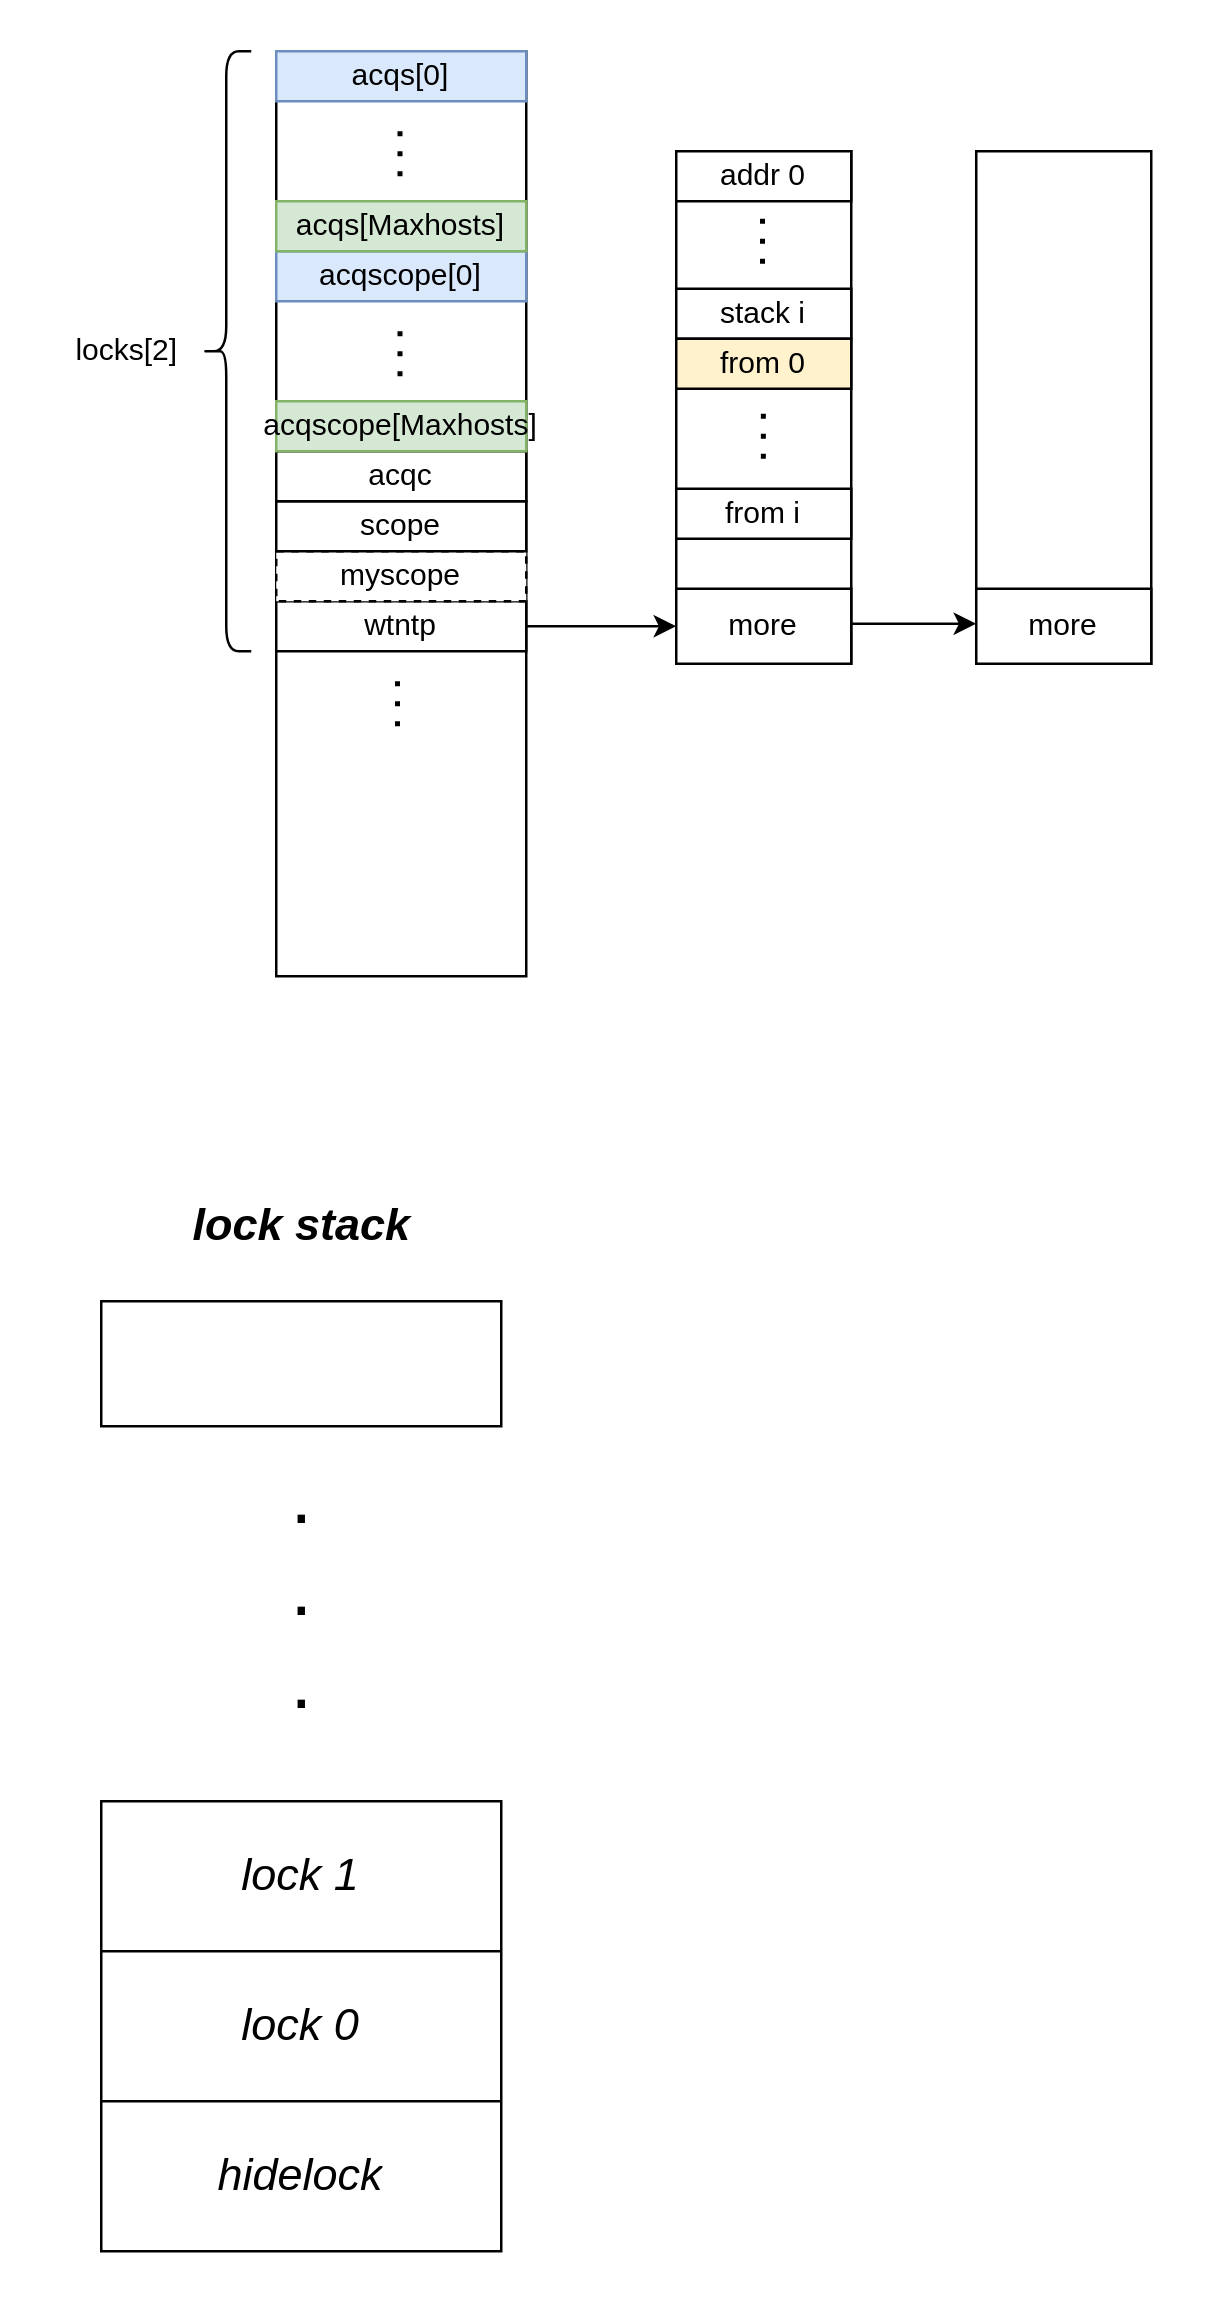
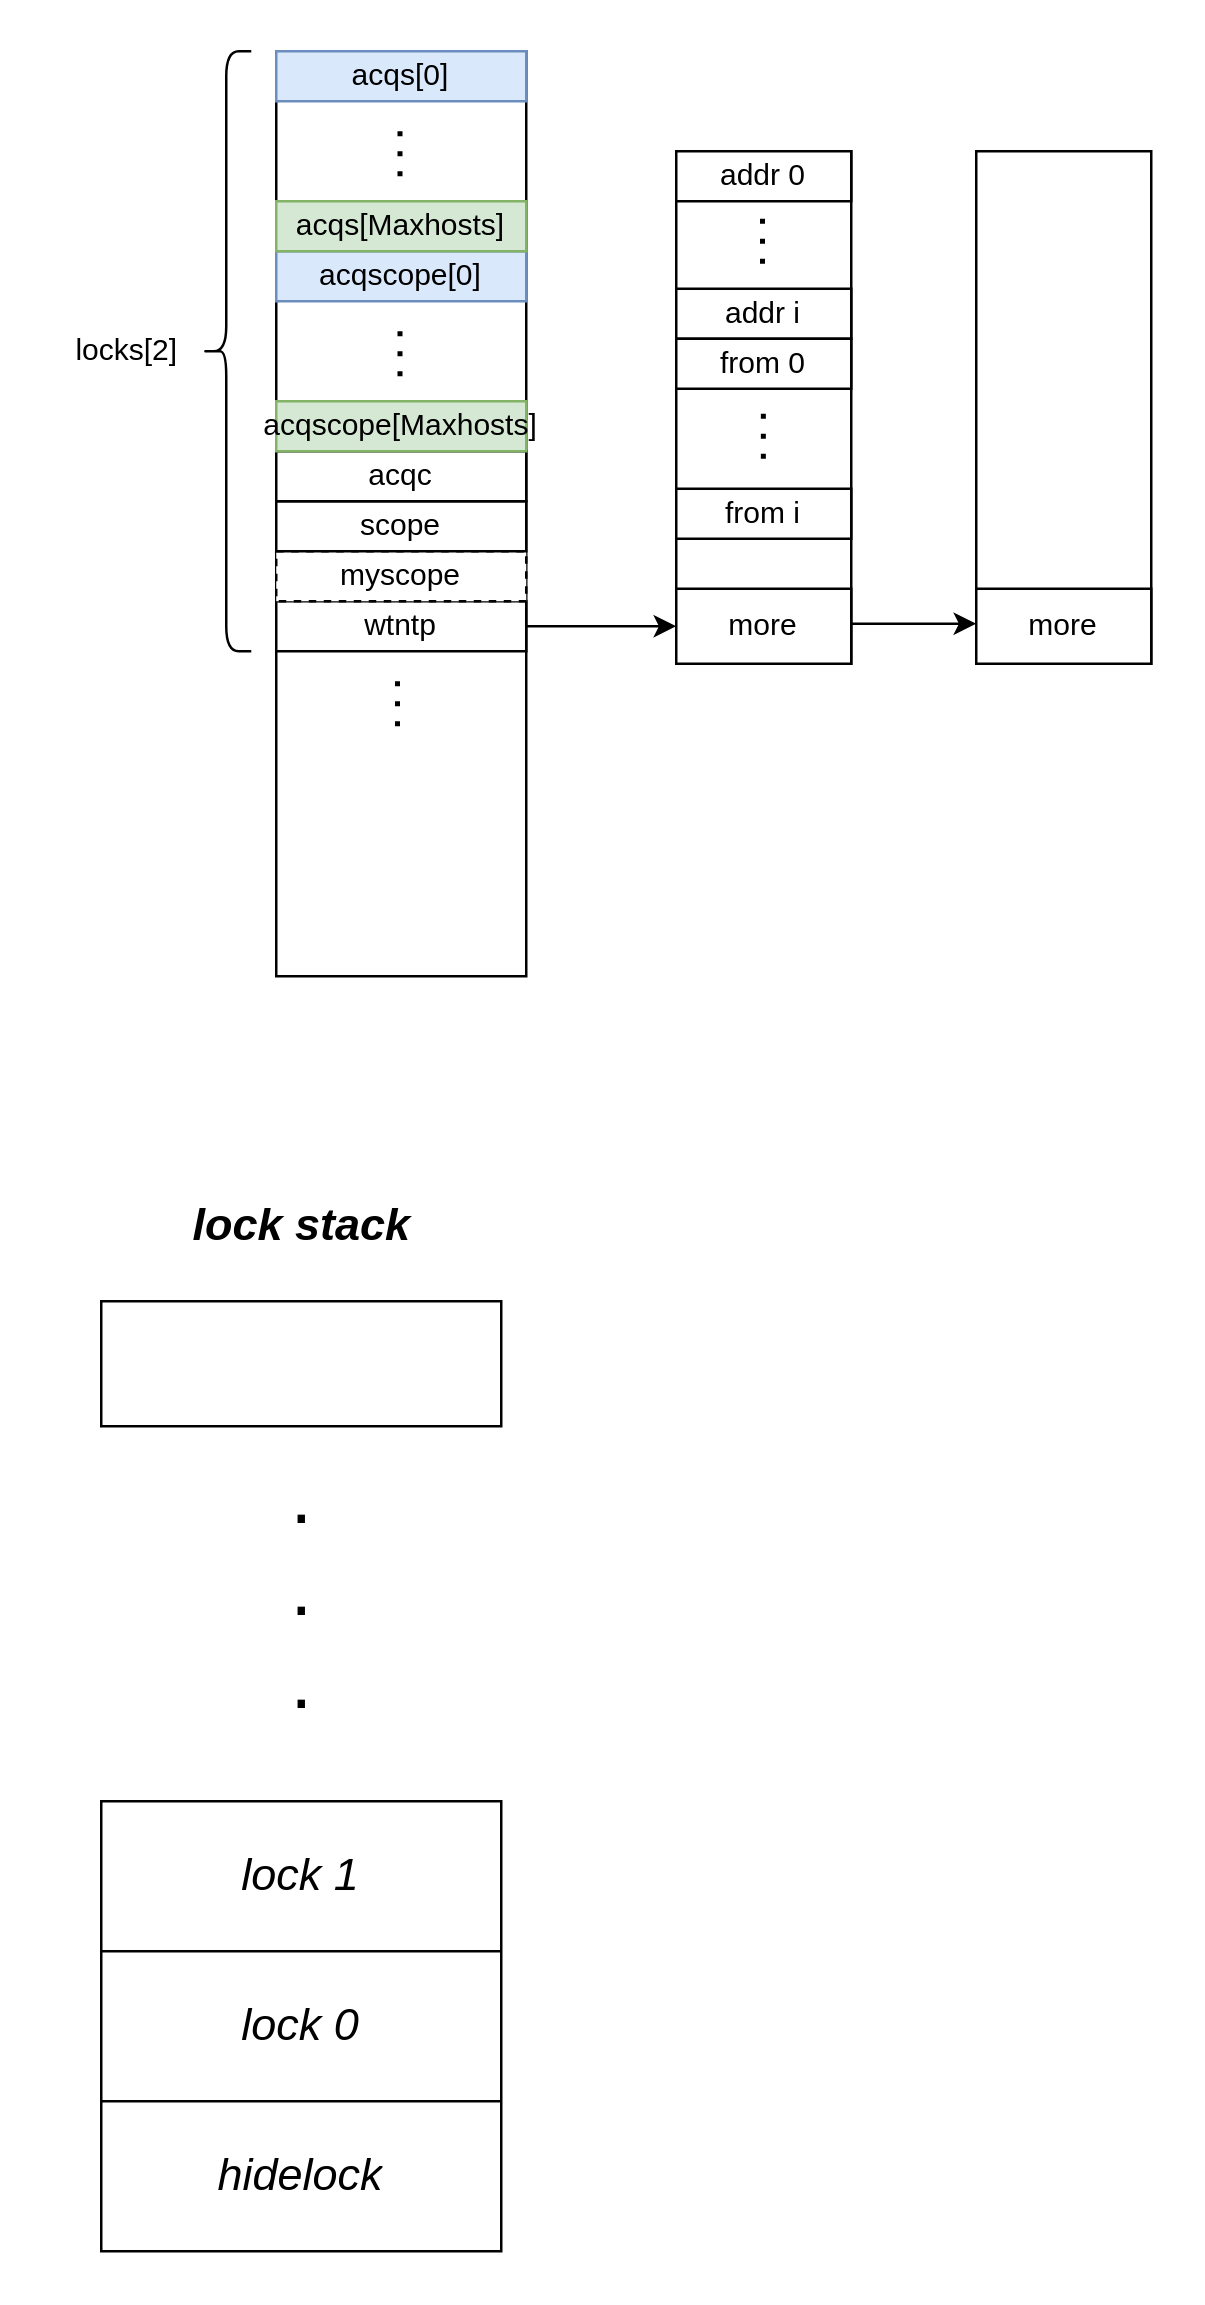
node "stack i": label "stack i" -> "addr i"
node "from 0": fillcolor #fff2cc -> #ffffff
